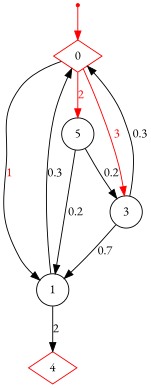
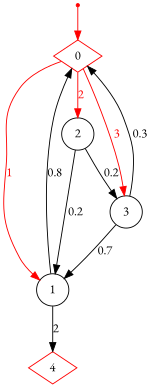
node "5": label "5" -> "2"
edge "0" -> "1": color black -> red
edge "1" -> "0": label "0.3" -> "0.8"
